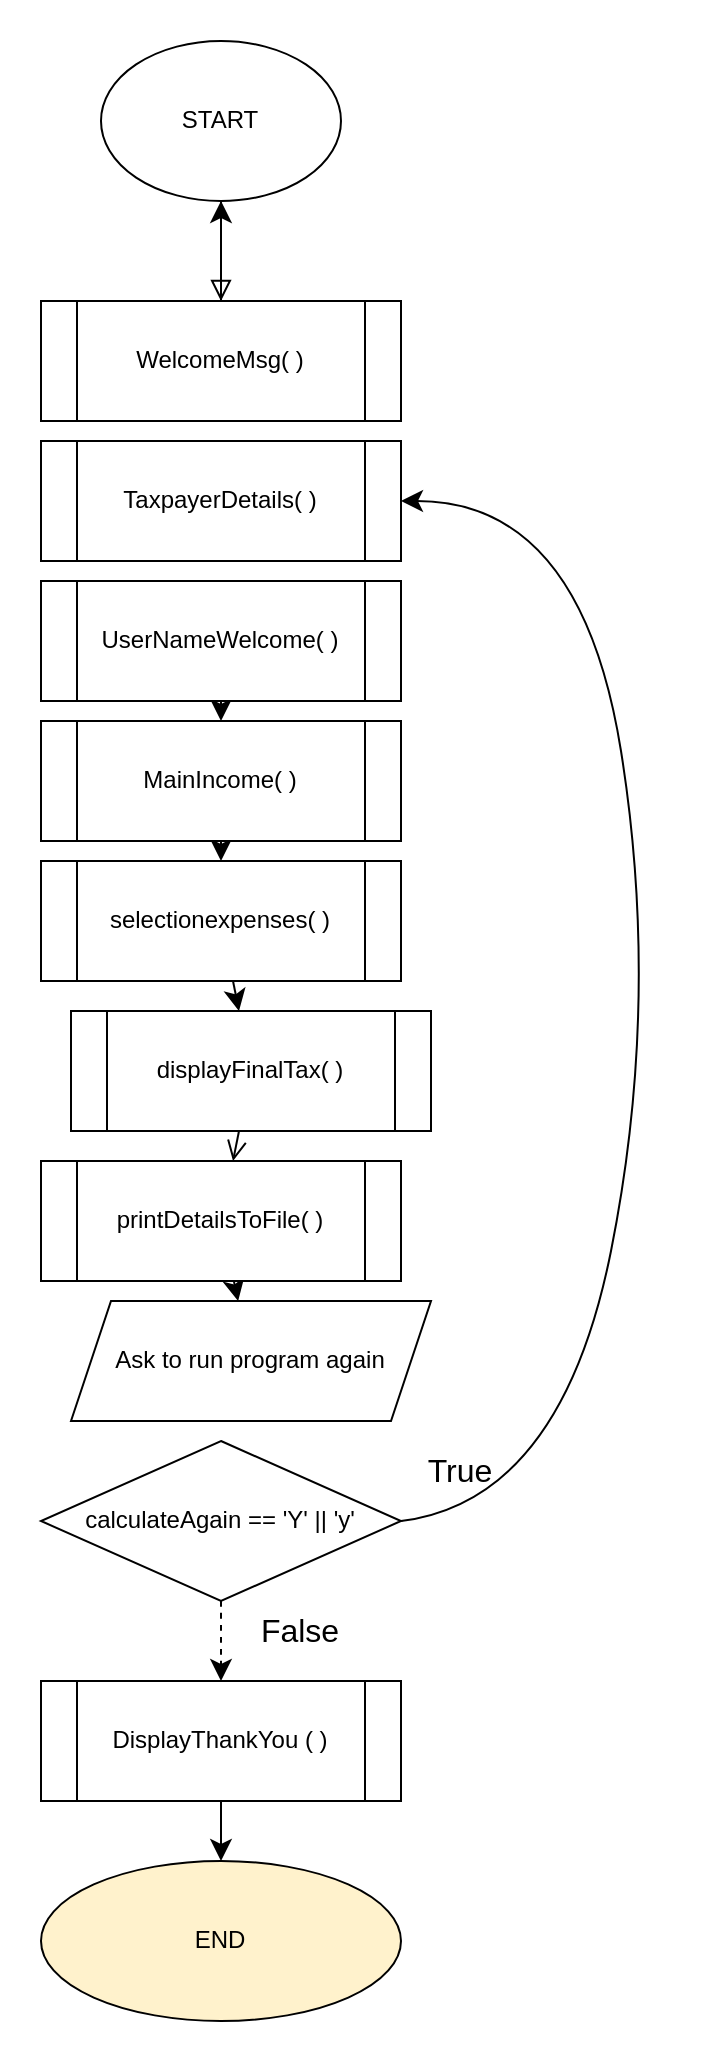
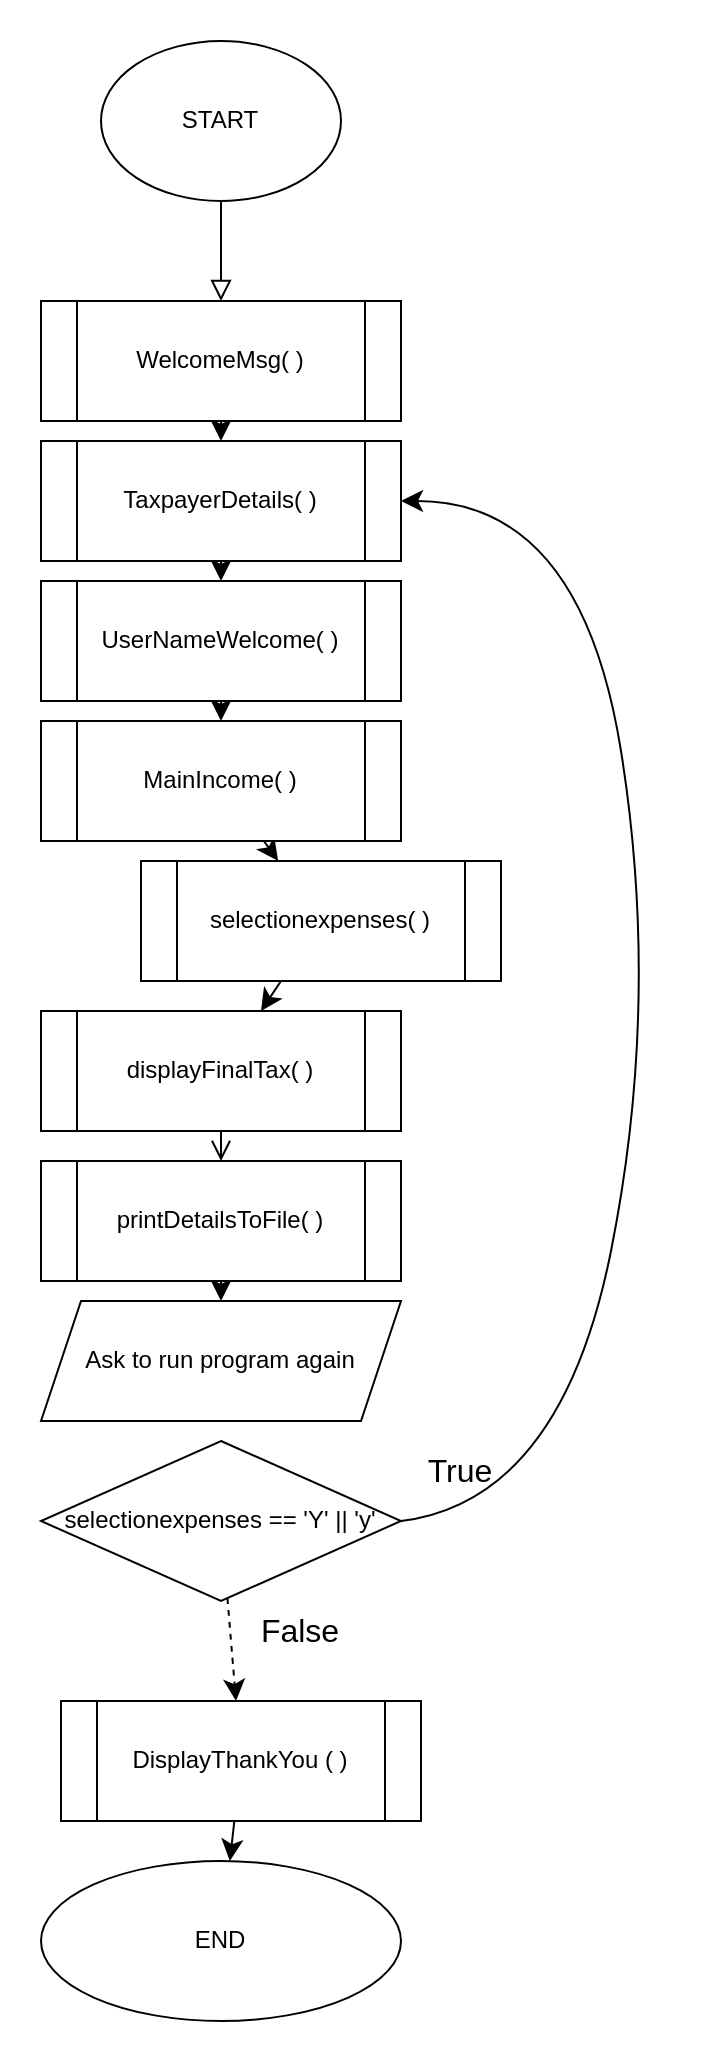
edge "WelcomeMsg( )" -> "START": now "WelcomeMsg( )" -> "TaxpayerDetails( )"
edge "TaxpayerDetails( )" -> "UserNameWelcome( )": added
node "selectionexpenses( )": moved (221, 921) -> (321, 921)
node "displayFinalTax( )": moved (251, 1071) -> (221, 1071)
node "Ask to run program again": moved (251, 1361) -> (221, 1361)
node "calculateAgain == 'Y' || 'y'": label "calculateAgain == 'Y' || 'y'" -> "selectionexpenses == 'Y' || 'y'"
node "DisplayThankYou ( )": moved (221, 1741) -> (241, 1761)
node "END": fillcolor #fff2cc -> #ffffff
